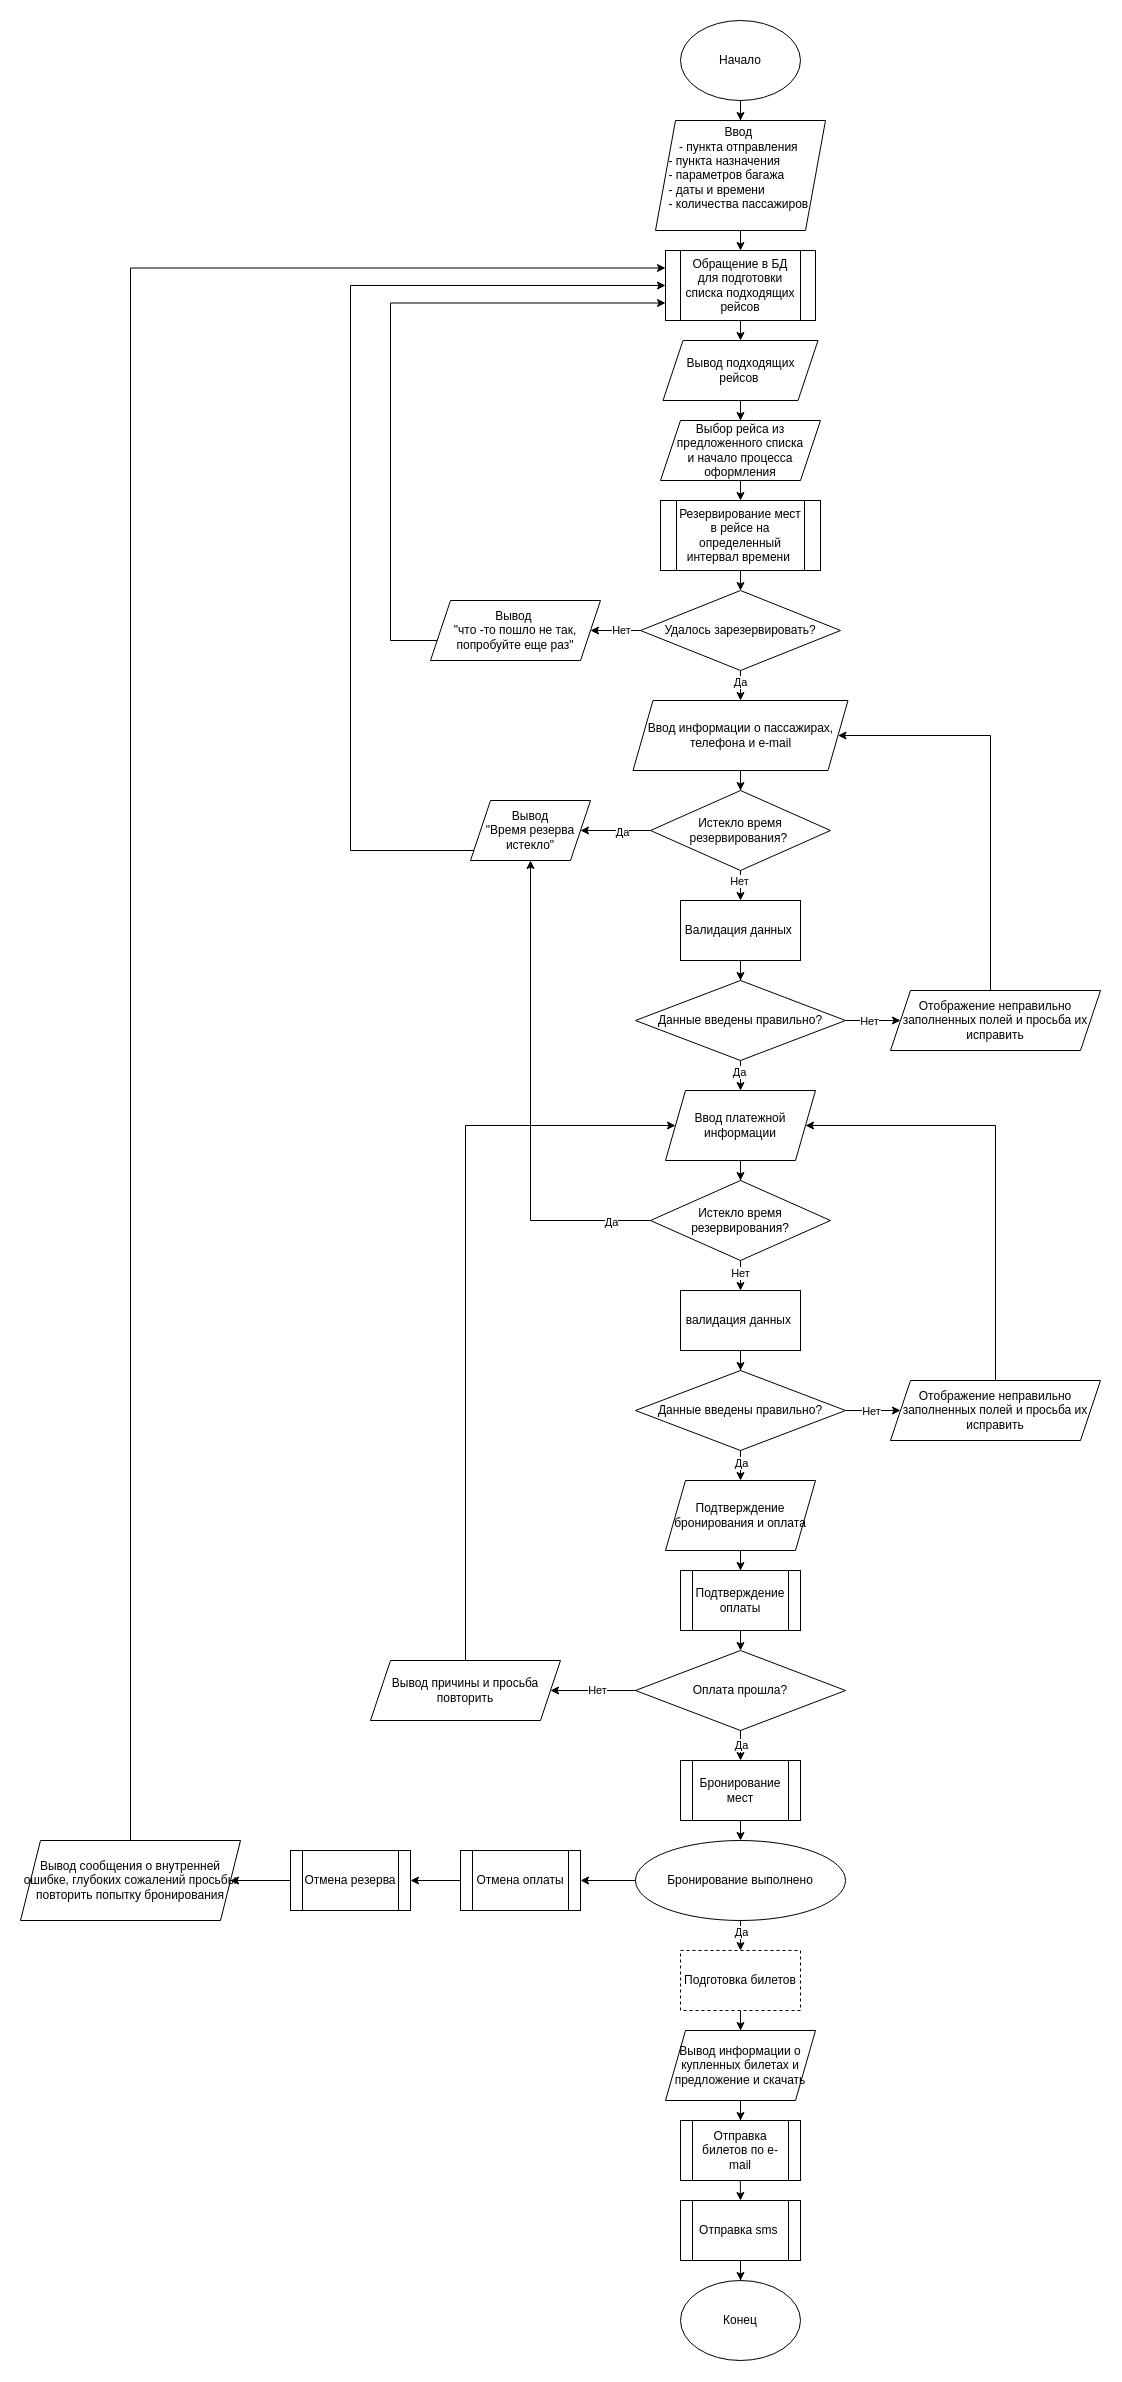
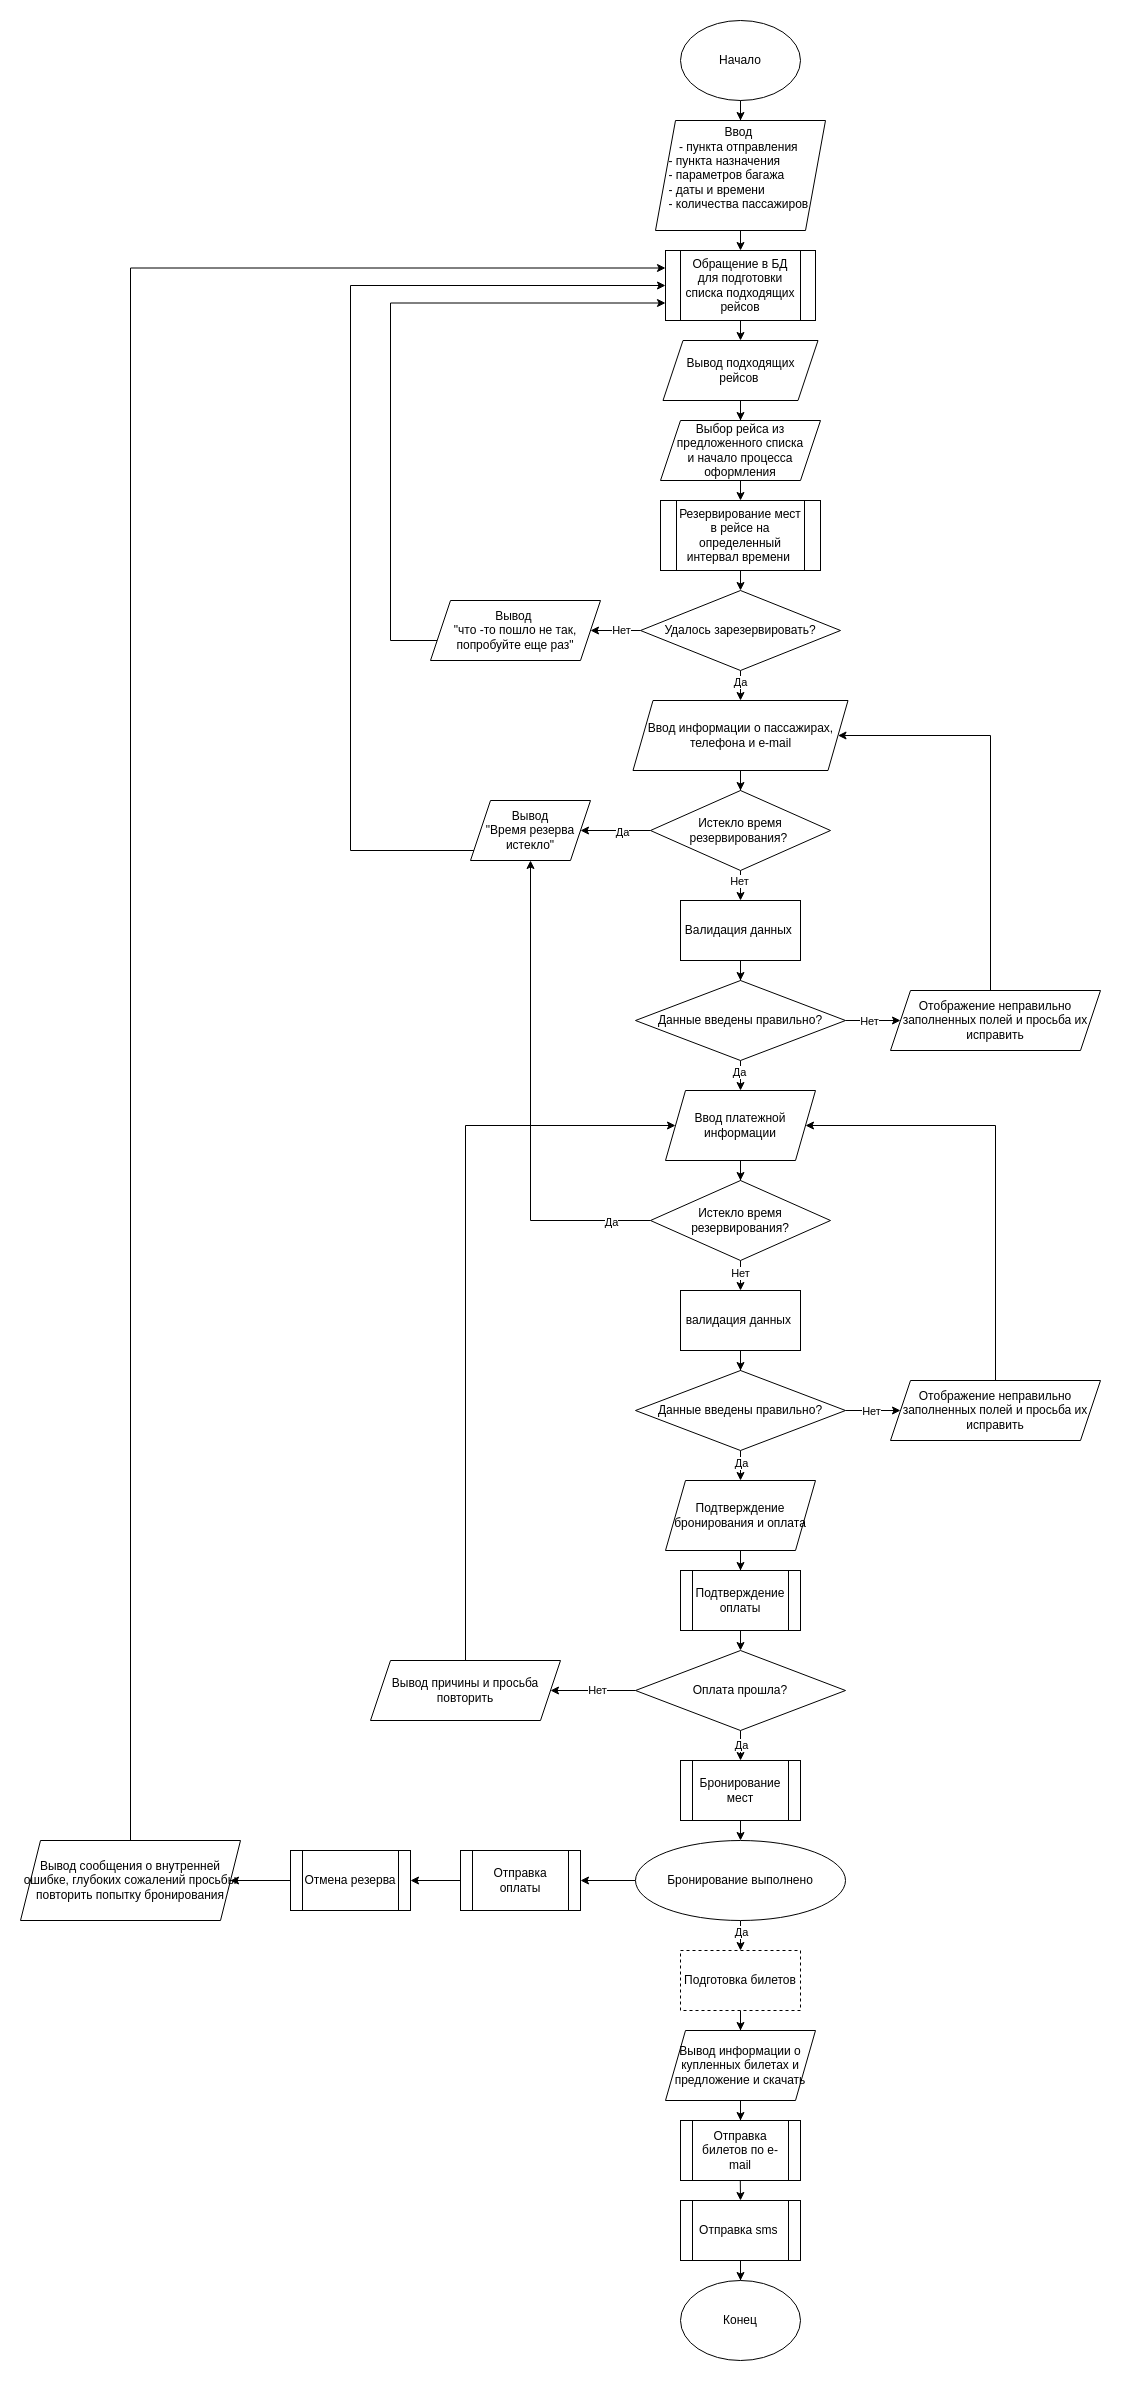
node "Отмена оплаты": label "Отмена оплаты" -> "Отправка оплаты"
